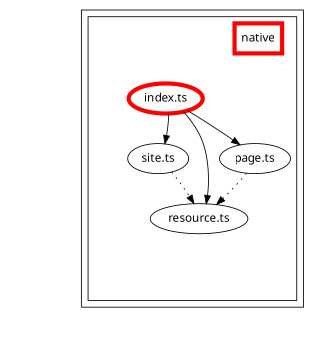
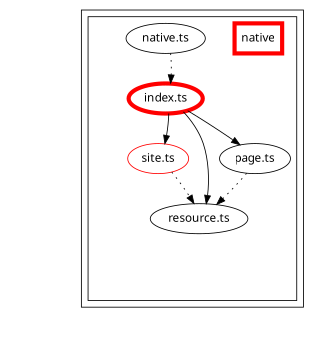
node "native.ts": added
node "site.ts": color black -> #ff0000
